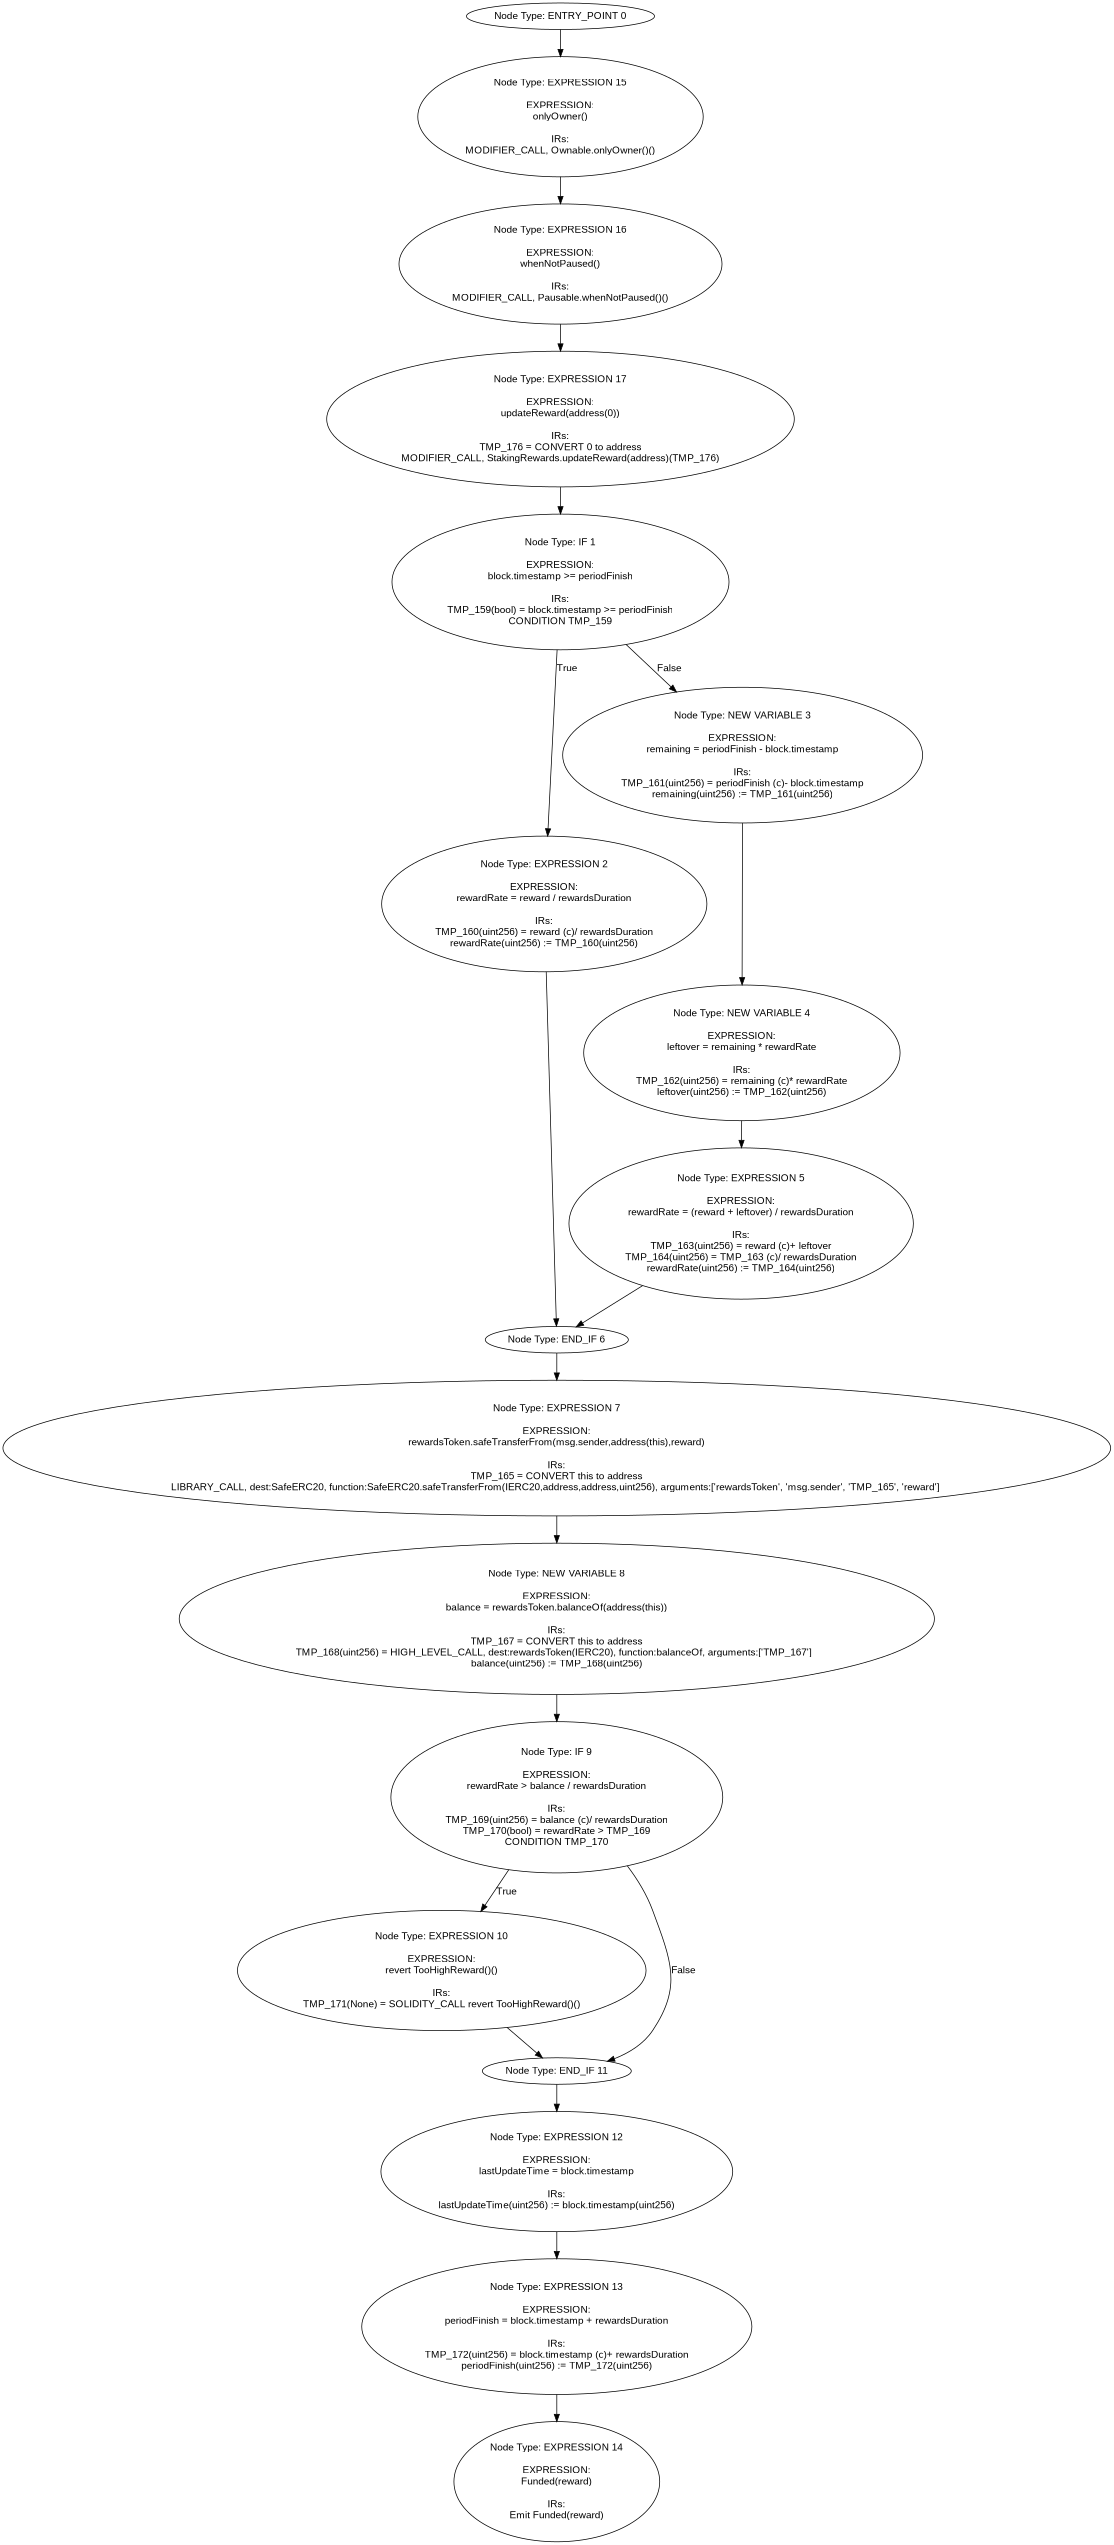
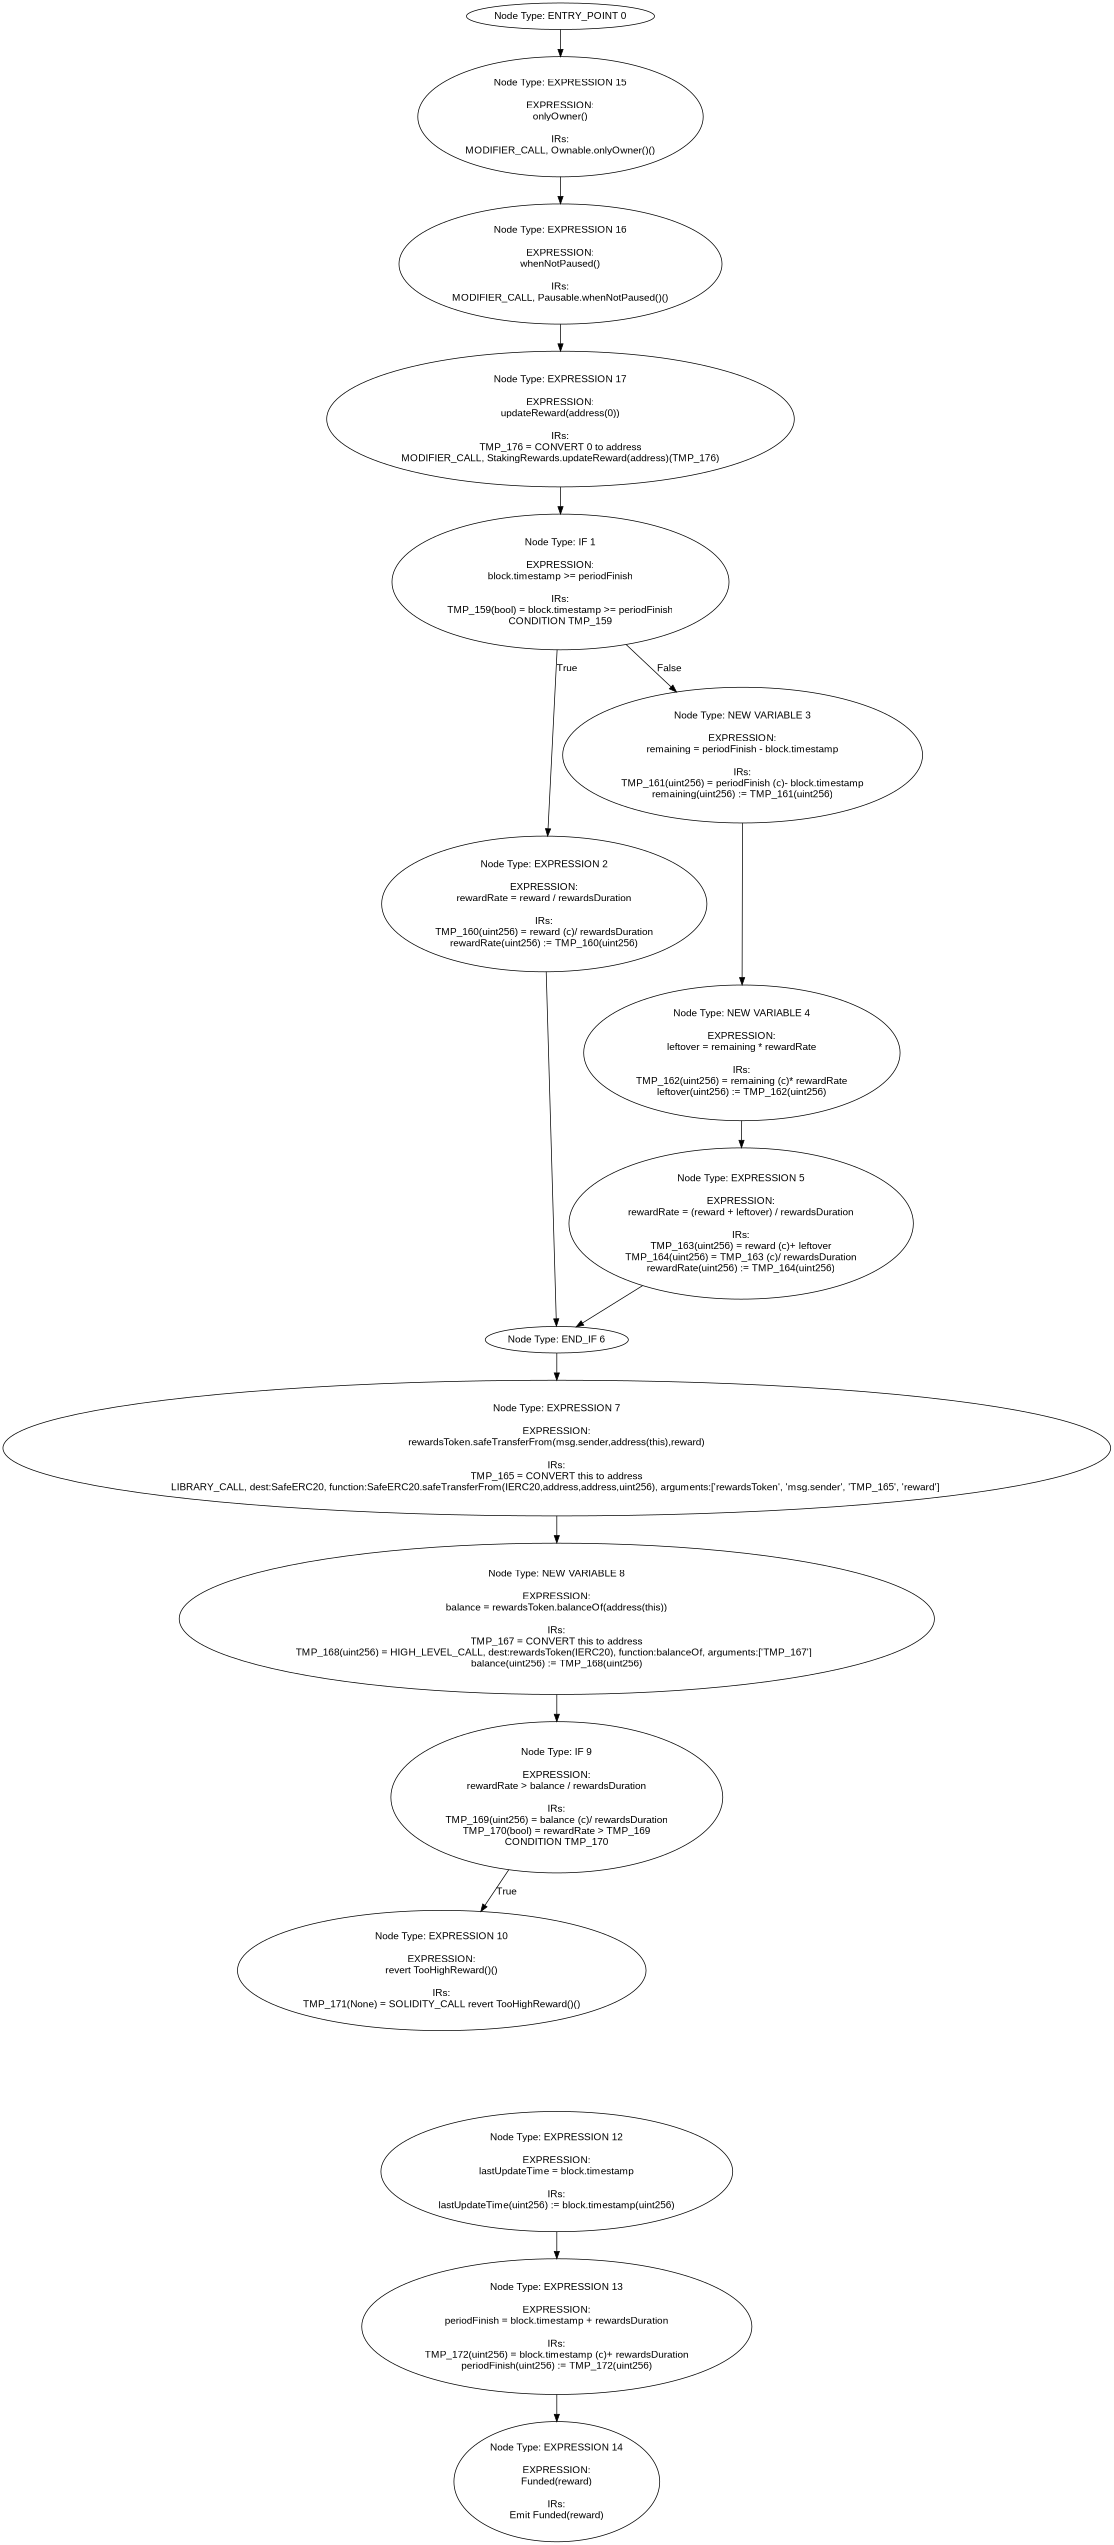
node "Node Type: END_IF 11": removed
